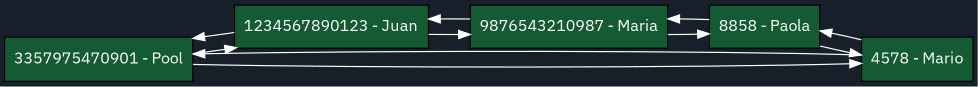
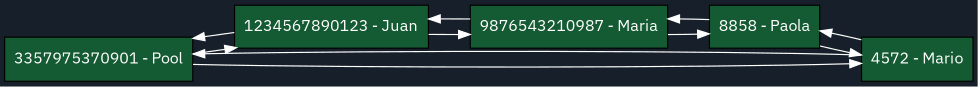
node "3357975470901 - Pool": label "3357975470901 - Pool" -> "3357975370901 - Pool"
node "4578 - Mario": label "4578 - Mario" -> "4572 - Mario"
